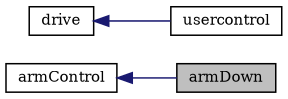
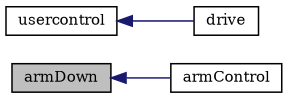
edge "usercontrol" -> "drive": reversed
edge "armDown" -> "armControl": reversed
